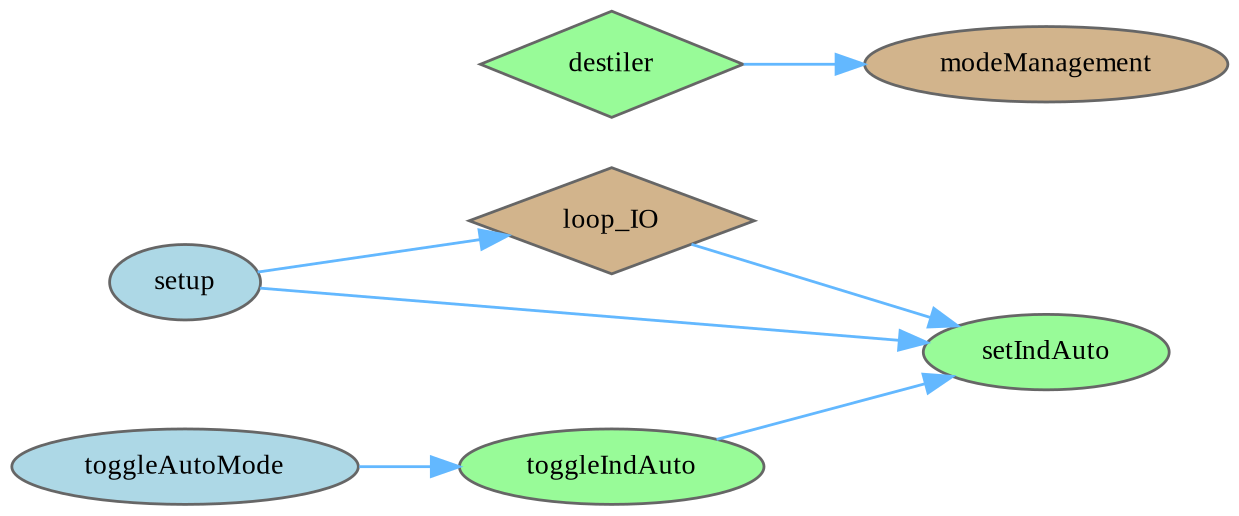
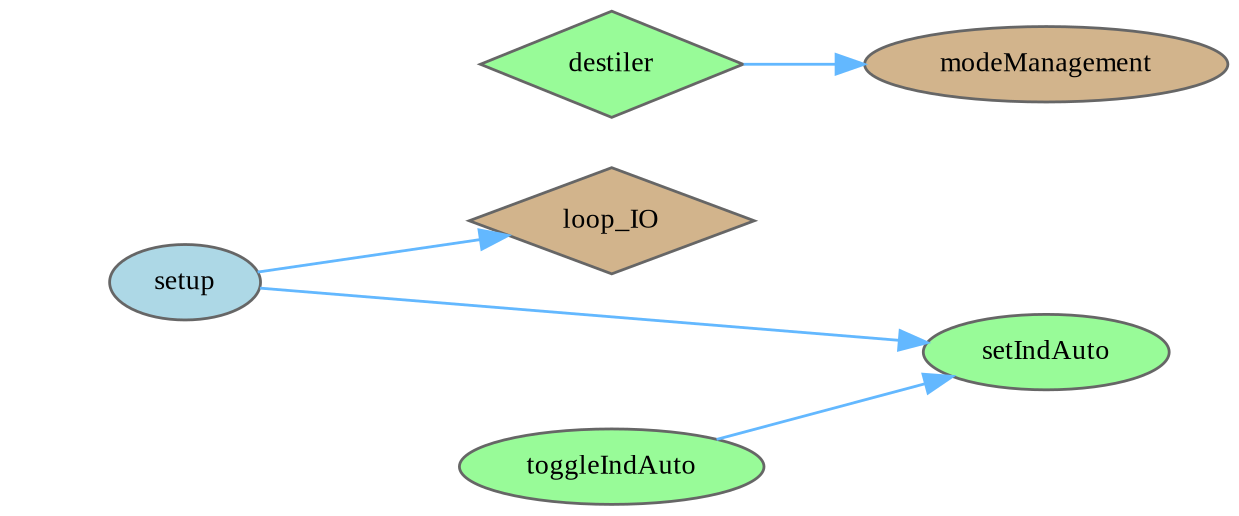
edge "loop_IO" -> "setIndAuto": removed
node "toggleAutoMode": removed
